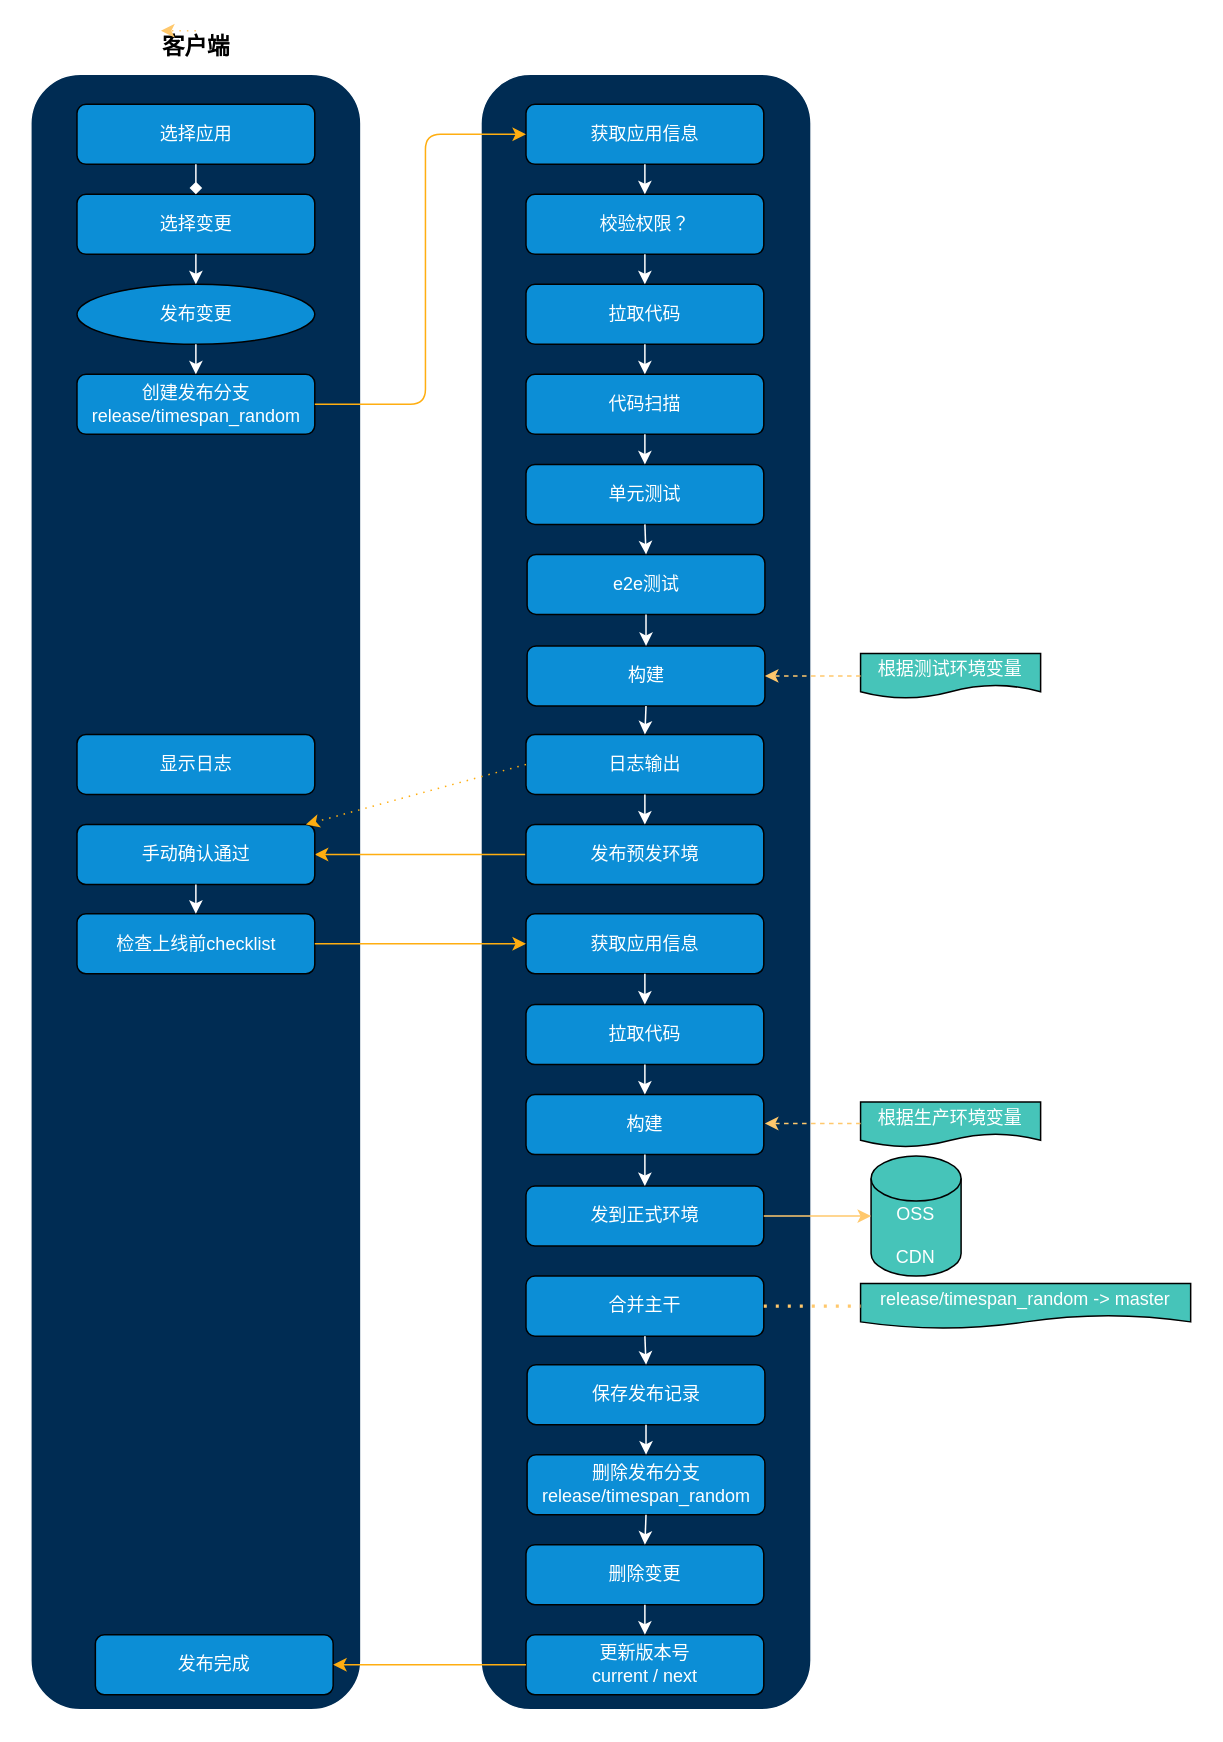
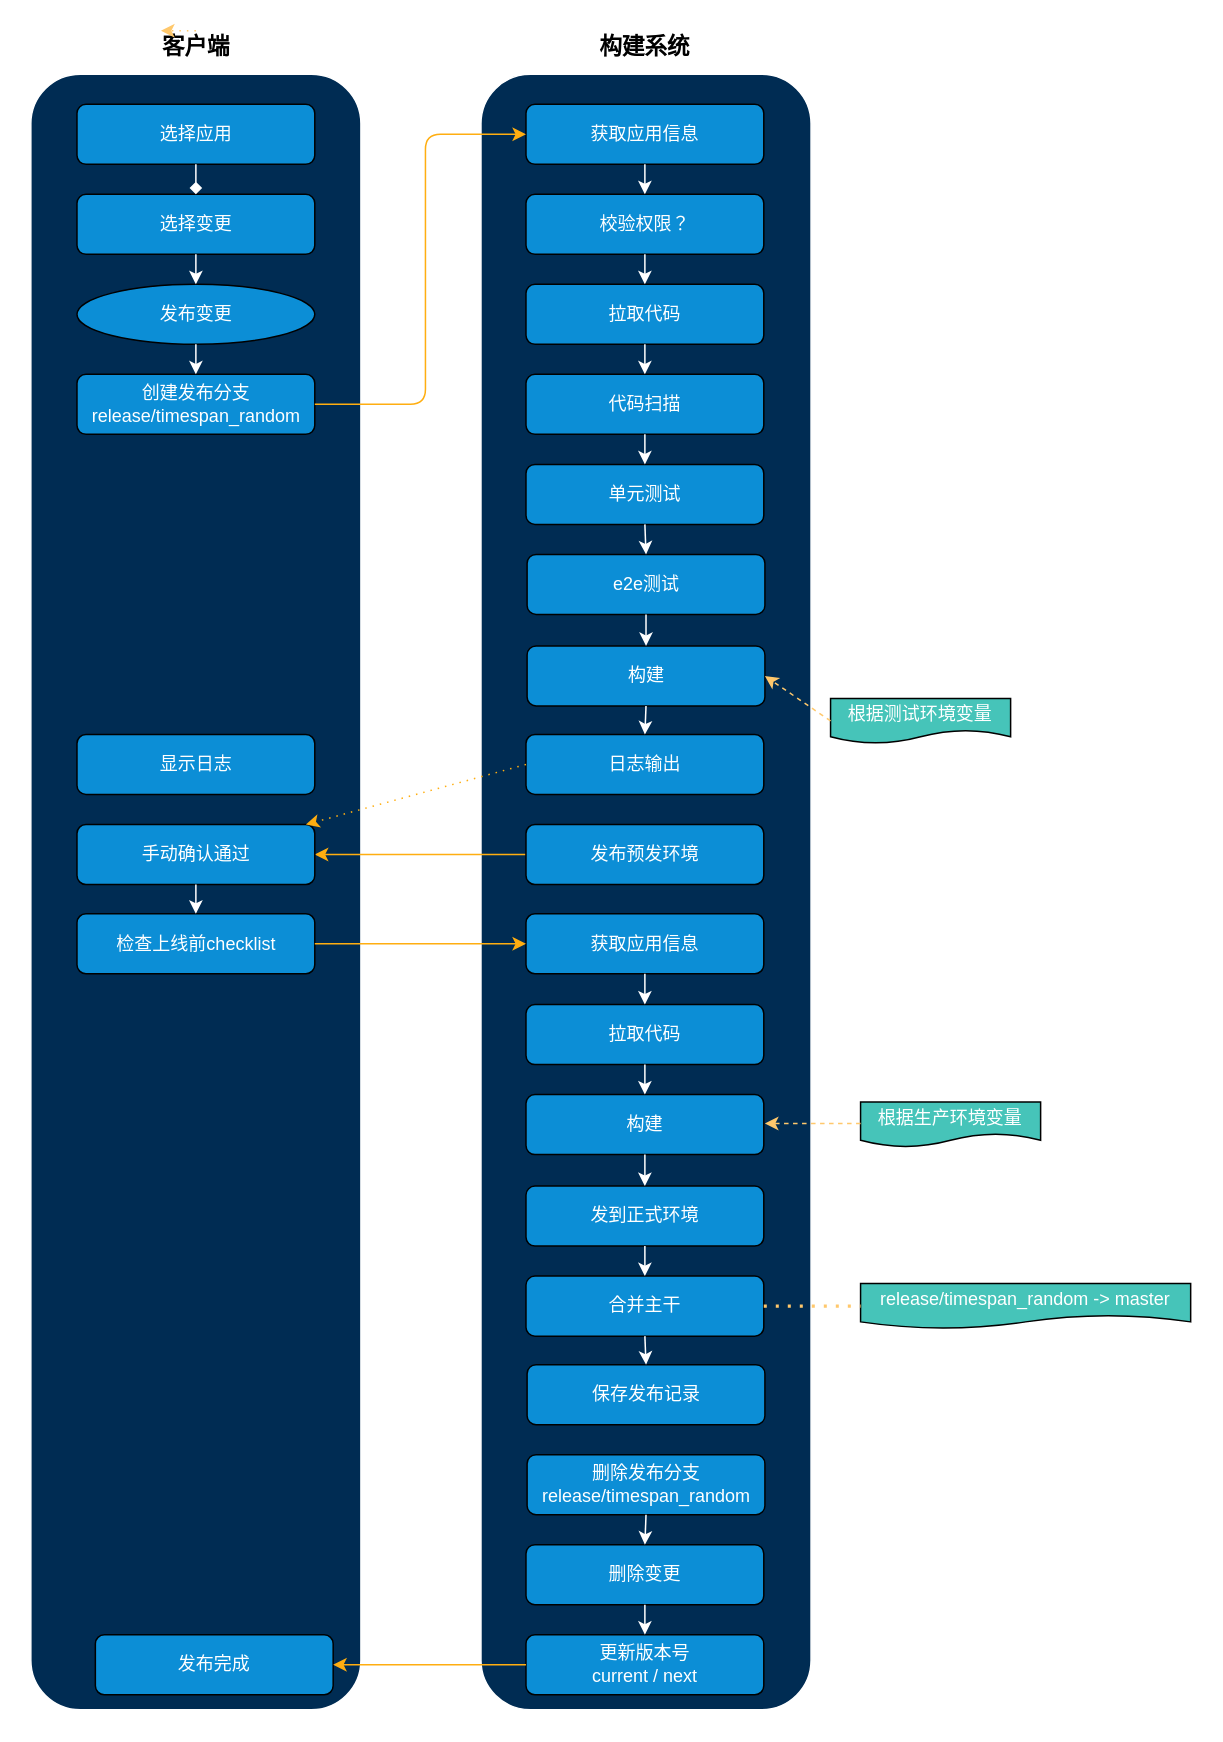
node "构建系统": added
node "根据测试环境变量": moved (950, 676) -> (920, 721)
edge "日志输出" -> "发布预发环境": removed
edge "发到正式环境" -> "OSS CDN": removed
node "OSS CDN": removed
edge "发到正式环境" -> "合并主干": added
edge "保存发布记录" -> "删除发布分支 release/timespan_random": removed
